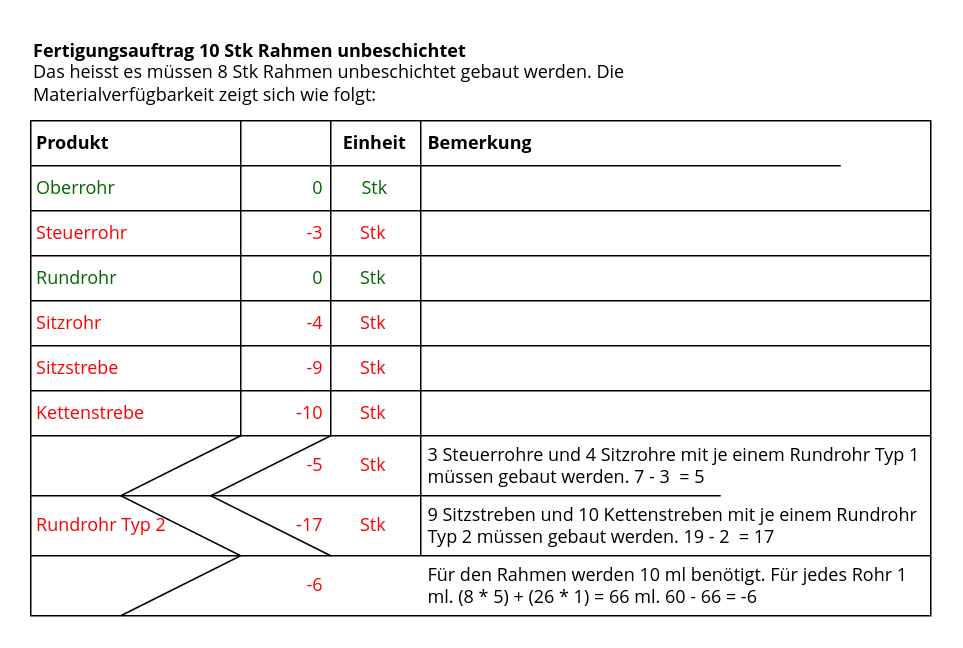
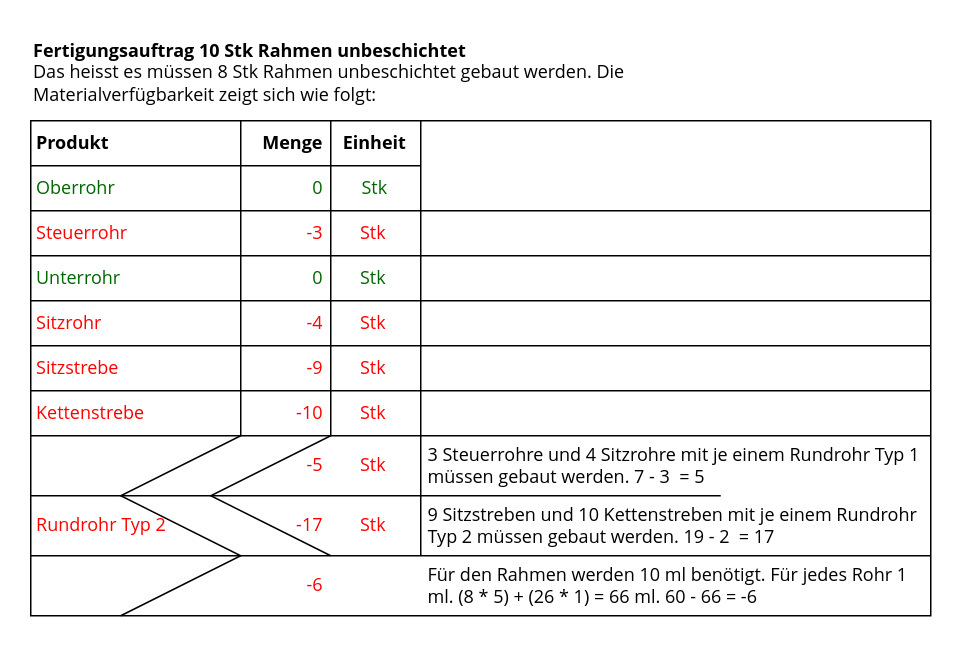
node "Menge": added
node "Bemerkung": removed
node "Rundrohr": label "Rundrohr" -> "Unterrohr"
